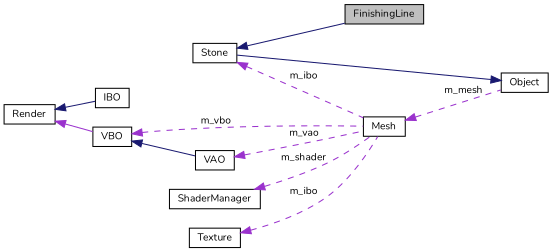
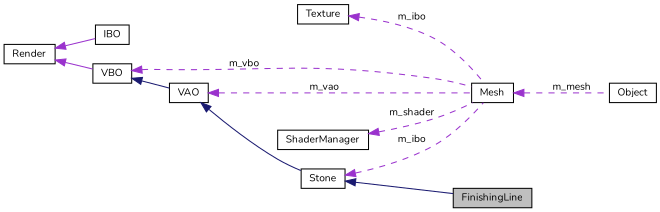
edge "Stone" -> "Object": now "Stone" -> "VAO"
edge "IBO" -> "Render": color midnightblue -> darkorchid3
